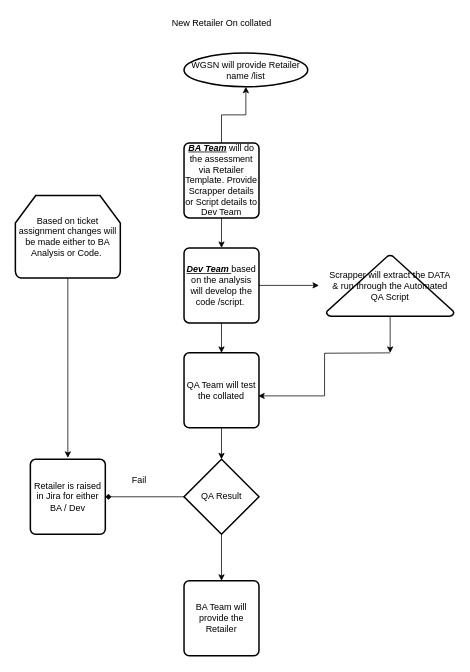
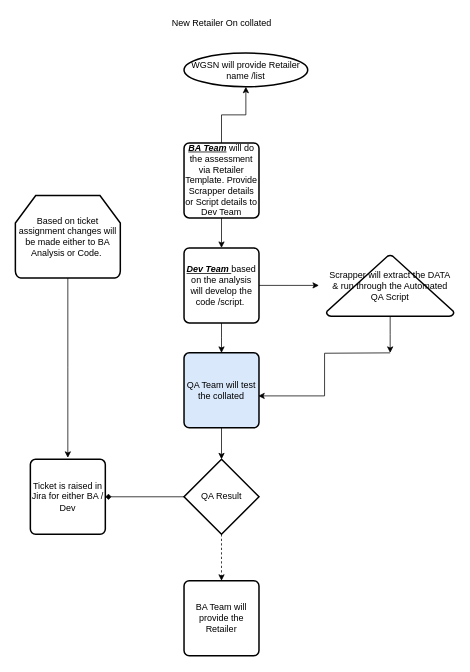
node "QA Team will test the collated": fillcolor #ffffff -> #dae8fc
node "Fail": removed
node "Retailer is raised in Jira for either BA / Dev": label "Retailer is raised in Jira for either BA / Dev" -> "Ticket is raised in Jira for either BA / Dev"
edge "QA Result" -> "BA Team will provide the Retailer": style solid -> dashed
